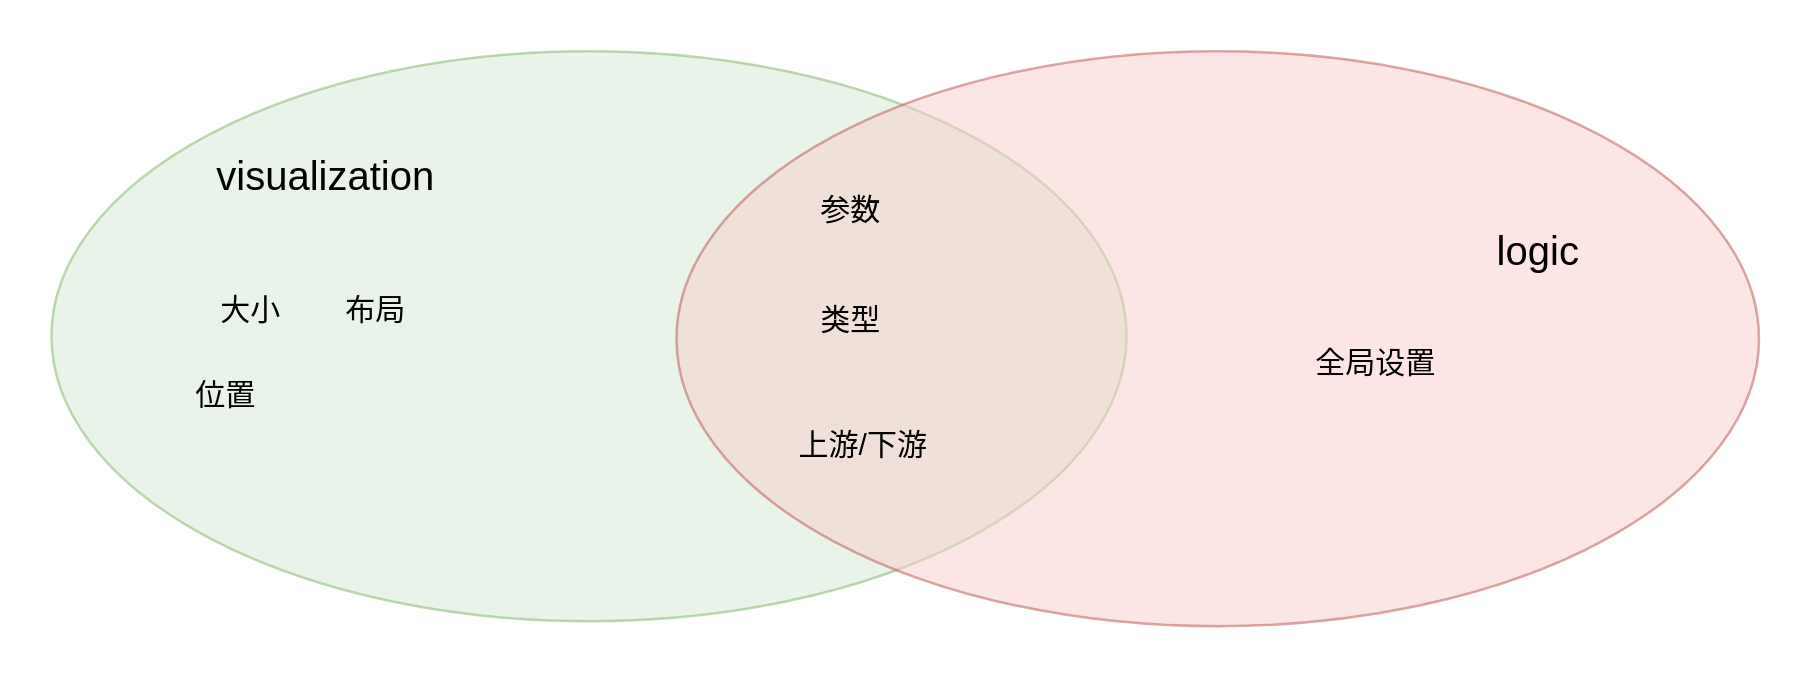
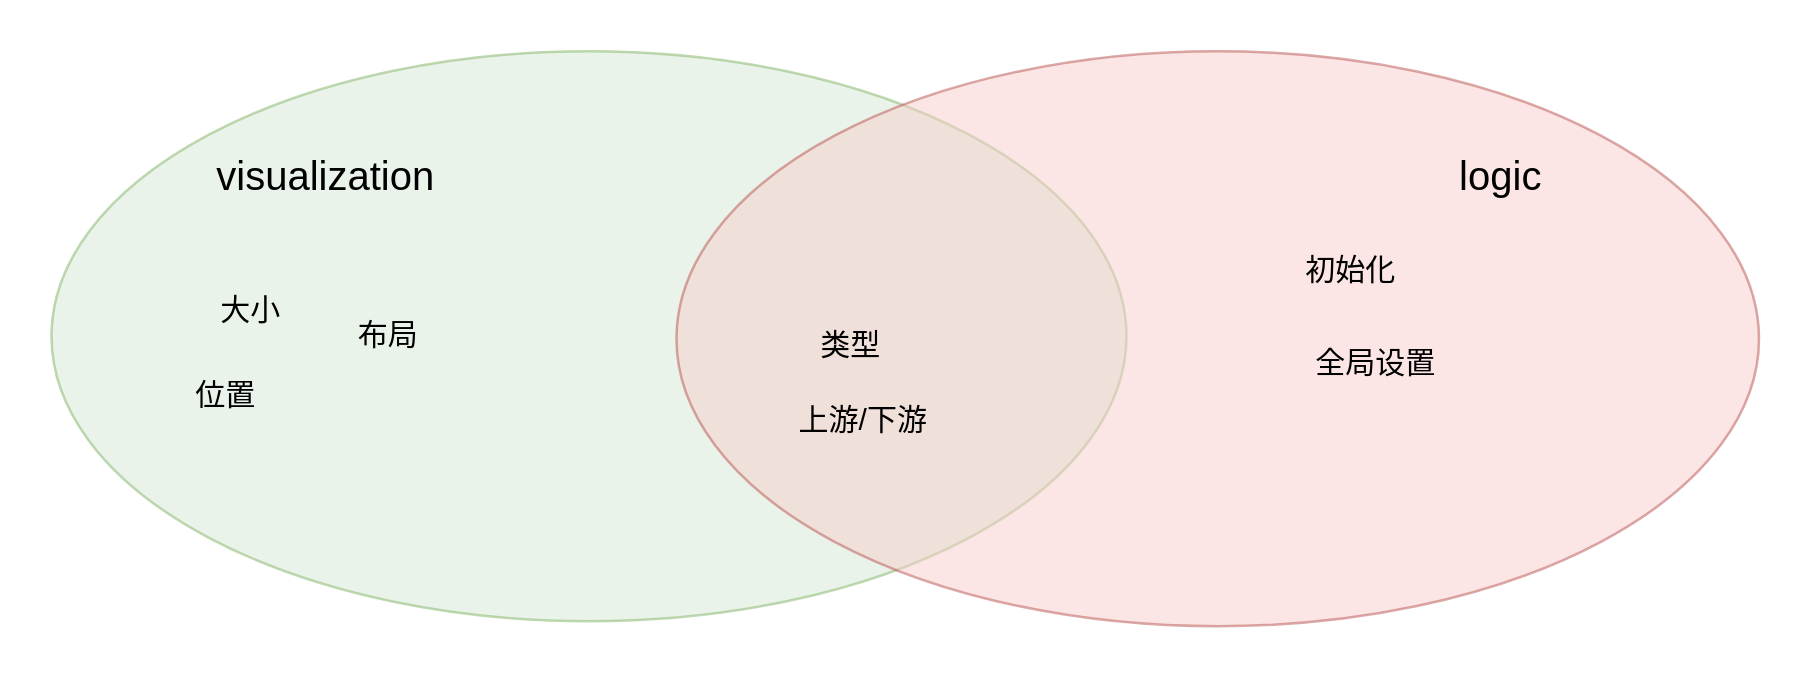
node "参数": removed
node "logic": moved (1539, 251) -> (1501, 176)
node "初始化": added
node "布局": moved (376, 311) -> (389, 336)
node "类型": moved (851, 321) -> (851, 346)
node "上游/下游": moved (864, 446) -> (864, 421)
